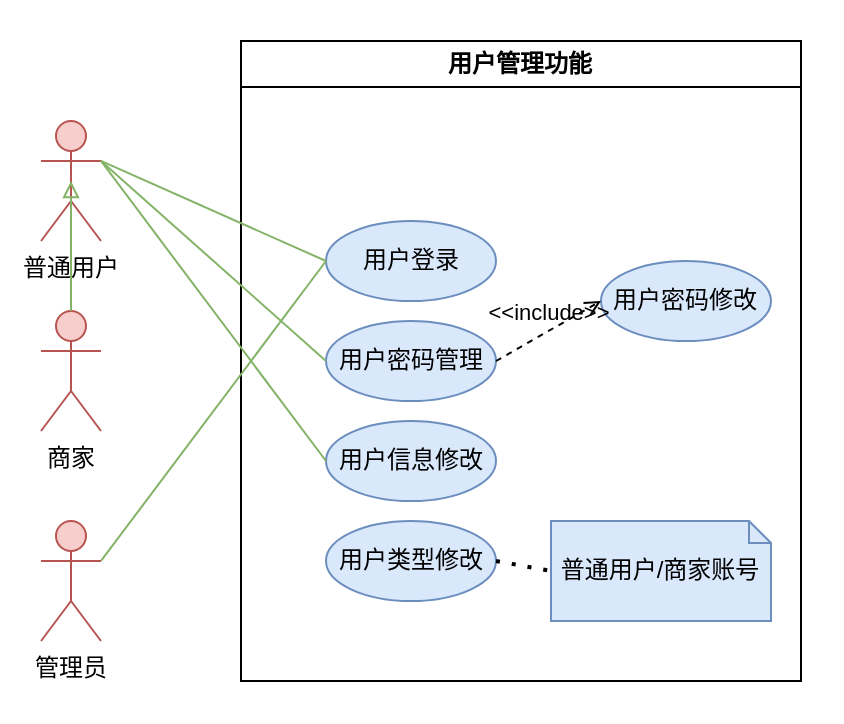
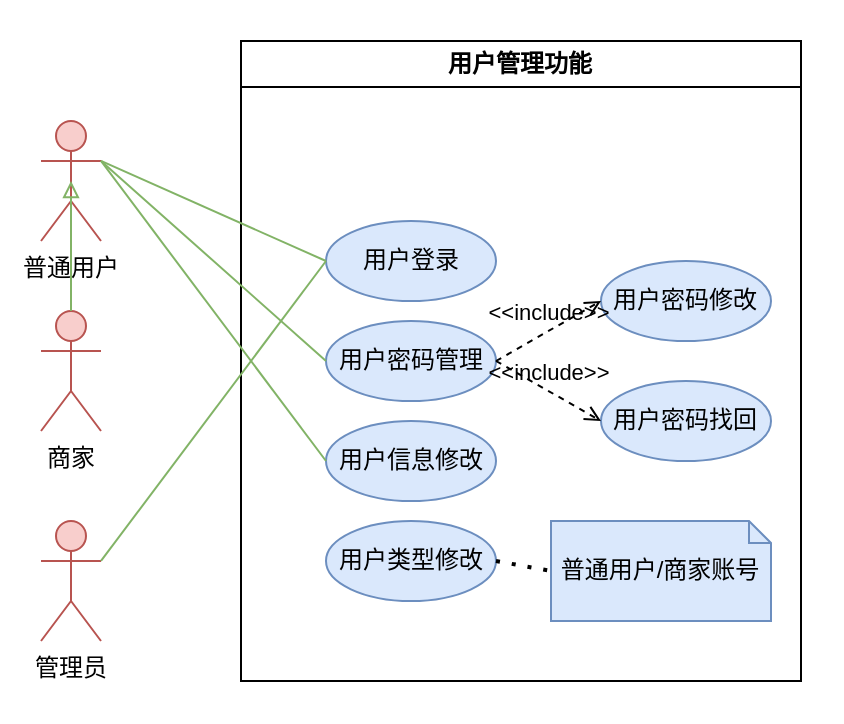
edge "用户密码管理" -> "用户密码找回": added, label "<<include>>"
node "用户密码找回": added
